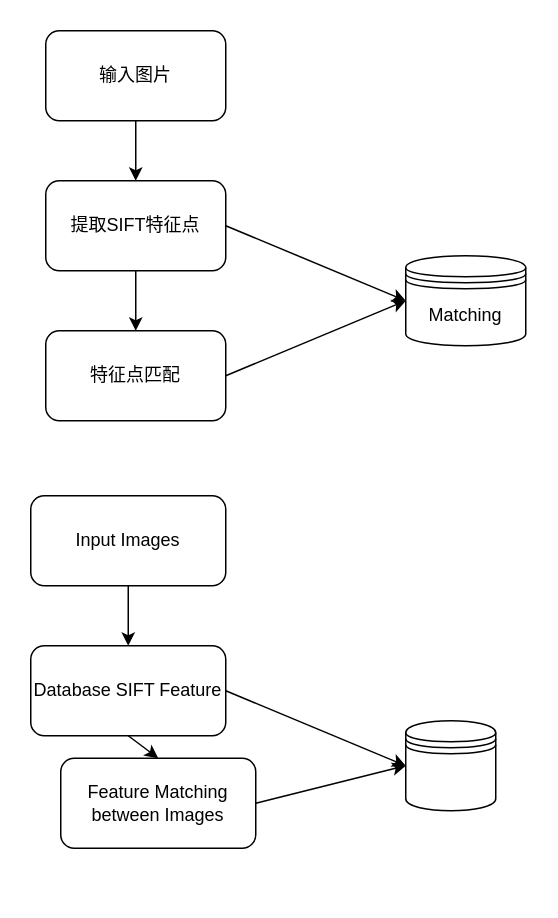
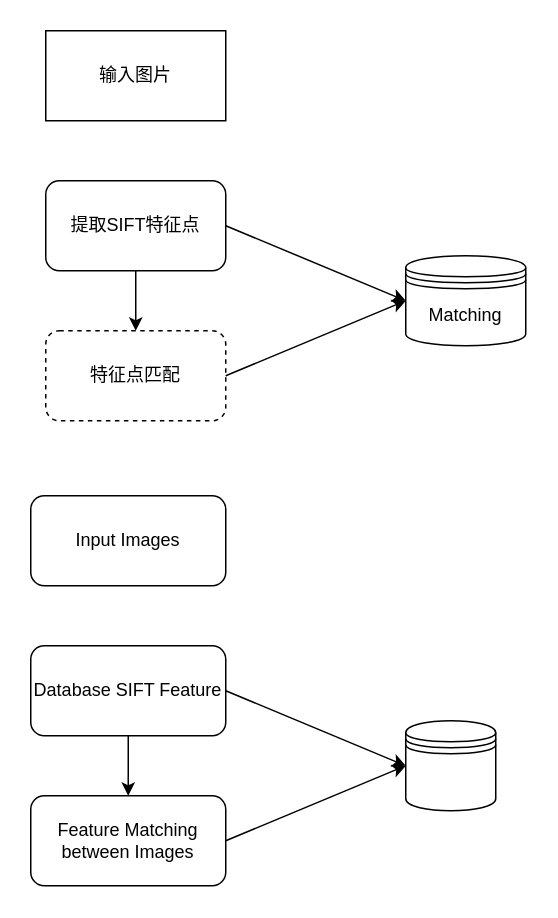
node "输入图片": shape rounded rectangle -> rectangle
edge "输入图片" -> "提取SIFT特征点": removed
node "特征点匹配": style solid -> dashed
edge "Input Images" -> "Database SIFT Feature": removed
node "Feature Matching between Images": moved (158, 803) -> (128, 841)
